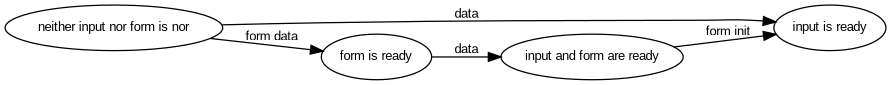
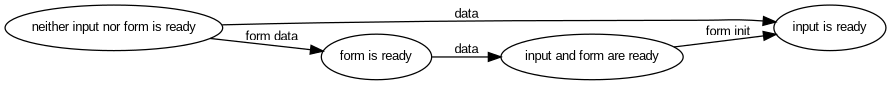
node "neither input nor form is nor": label "neither input nor form is nor" -> "neither input nor form is ready"
